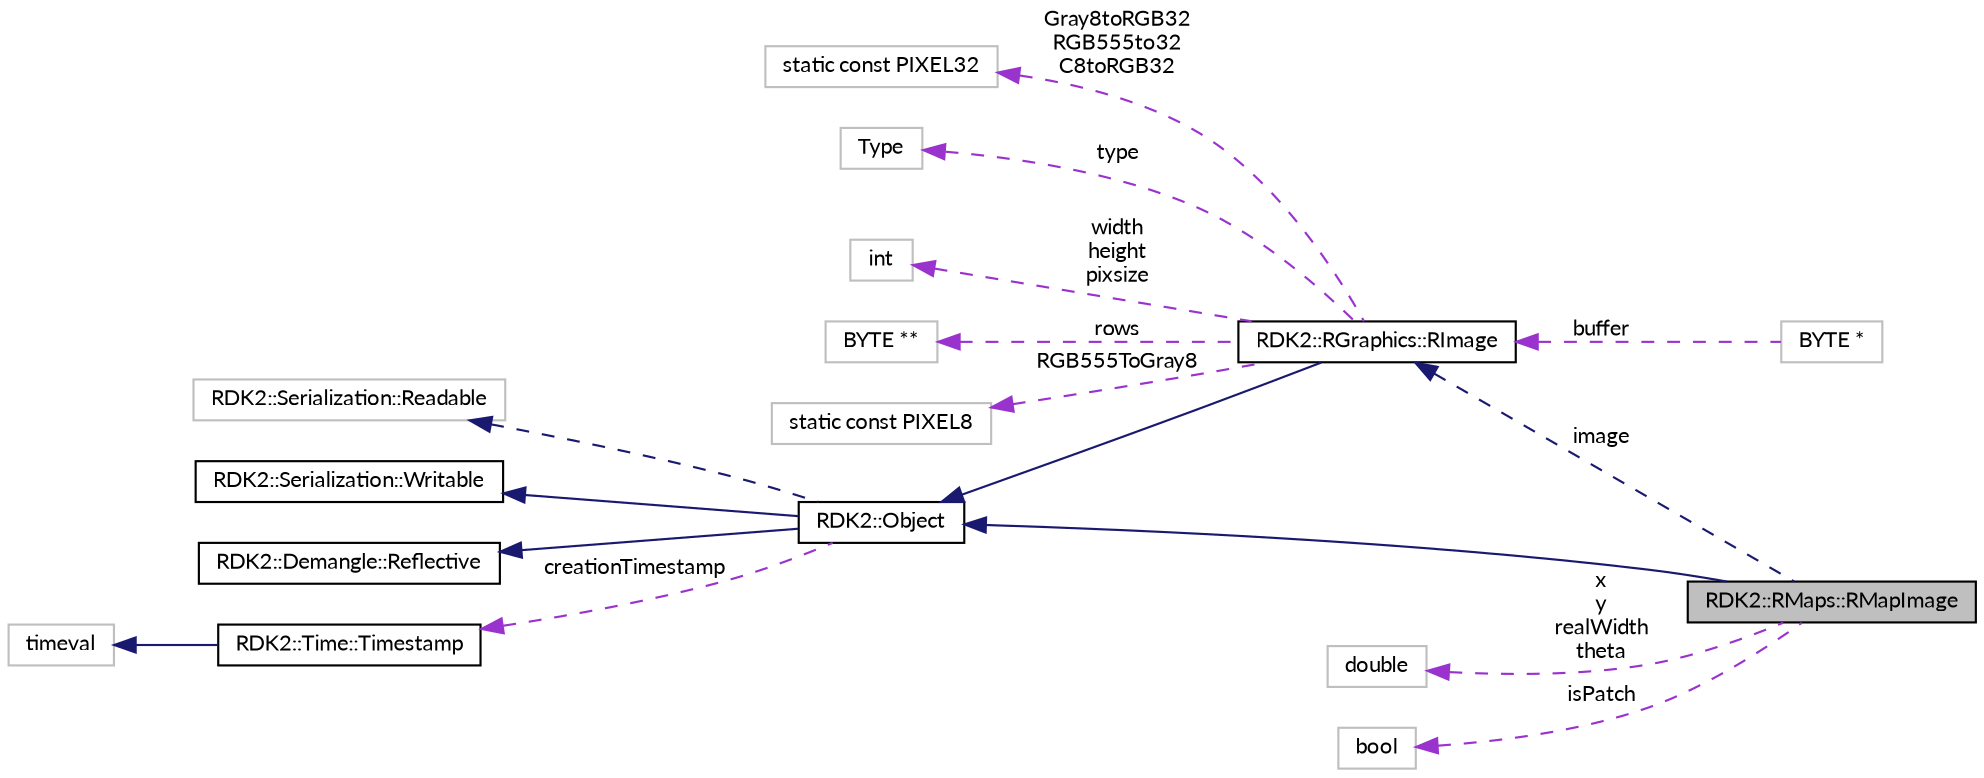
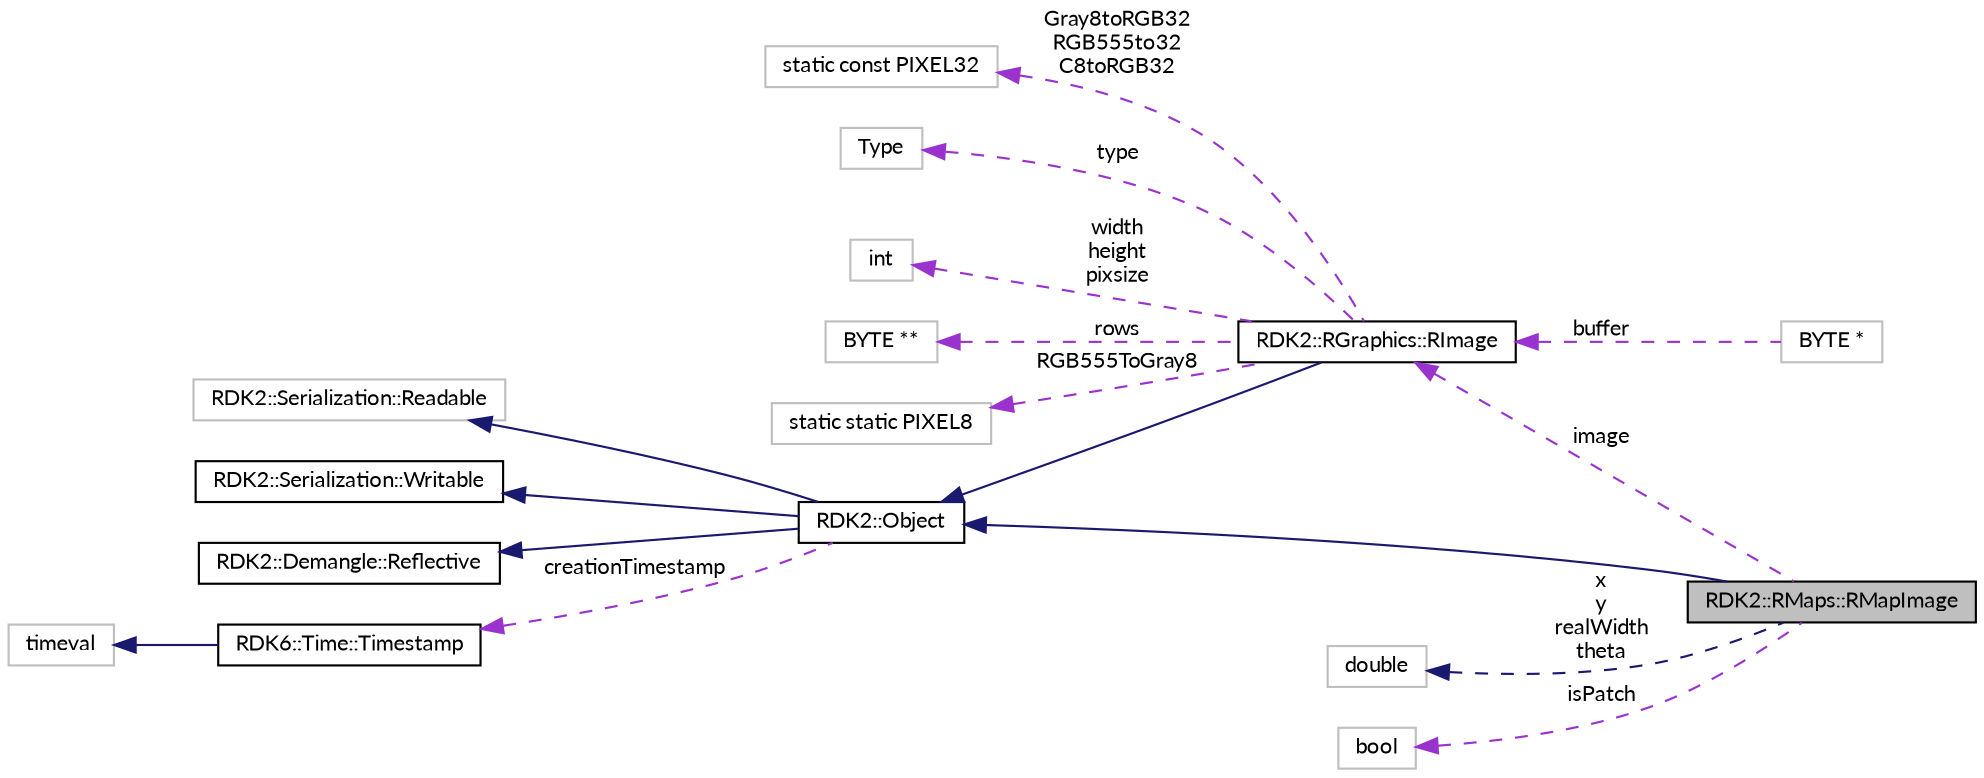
node "static const PIXEL8": label "static const PIXEL8" -> "static static PIXEL8"
edge "RDK2::Object" -> "RDK2::Serialization::Readable": style dashed -> solid
edge "RDK2::RMaps::RMapImage" -> "RDK2::RGraphics::RImage": color midnightblue -> darkorchid3
node "RDK2::Time::Timestamp": label "RDK2::Time::Timestamp" -> "RDK6::Time::Timestamp"
edge "RDK2::RMaps::RMapImage" -> "double": color darkorchid3 -> midnightblue
